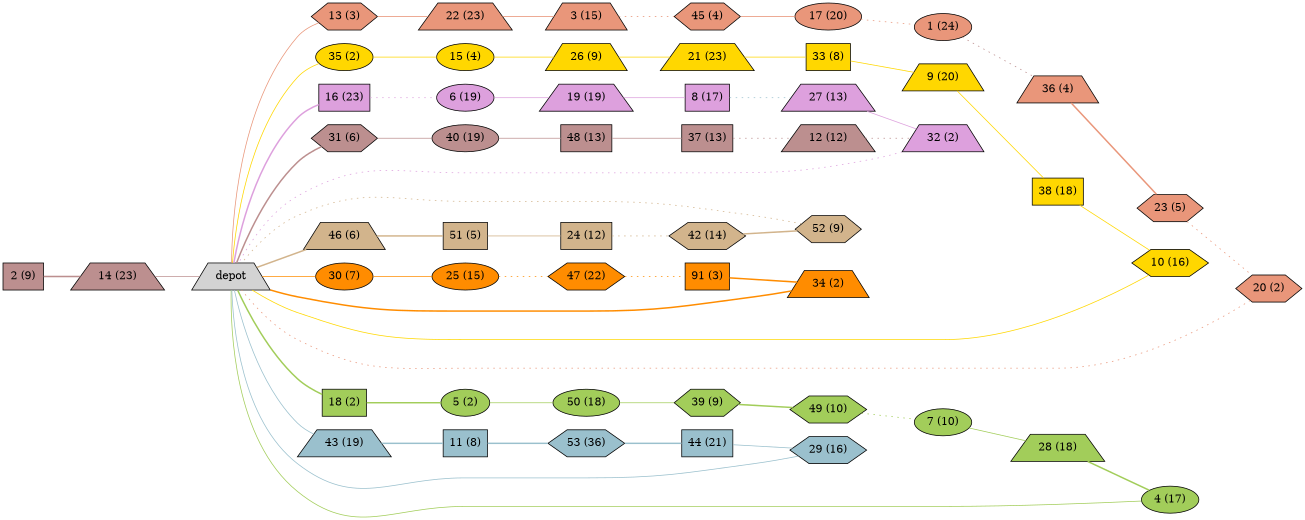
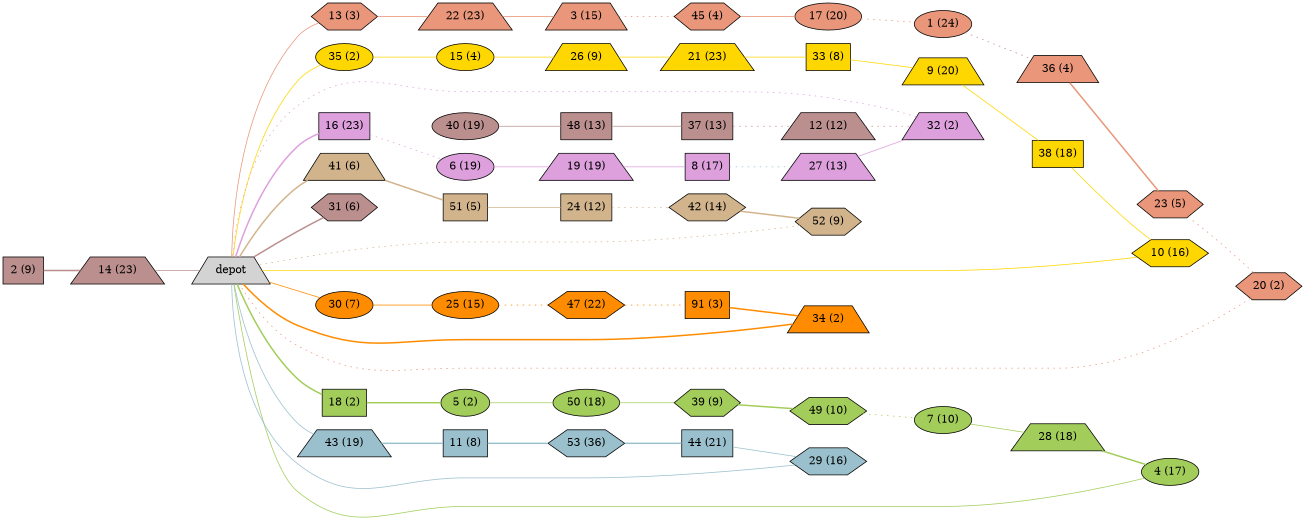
edge "31 (6)" -- "40 (19)": removed
node "46 (6)": label "46 (6)" -> "41 (6)"
